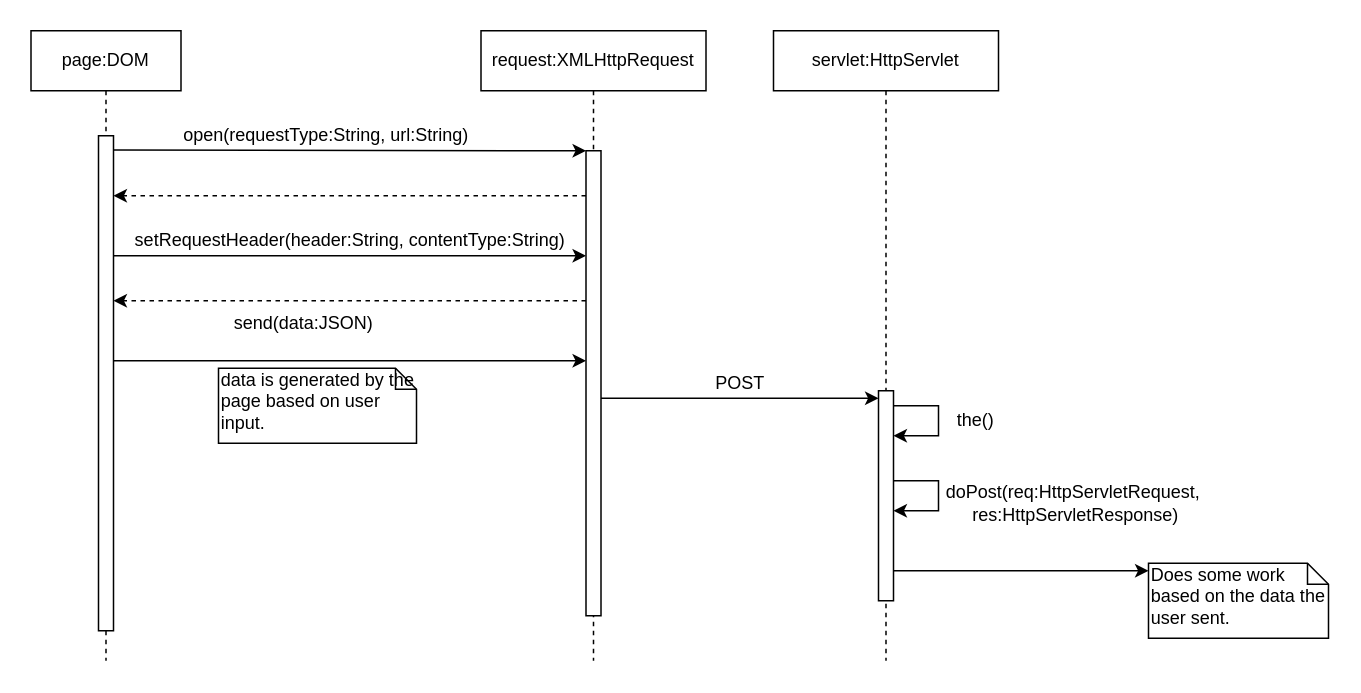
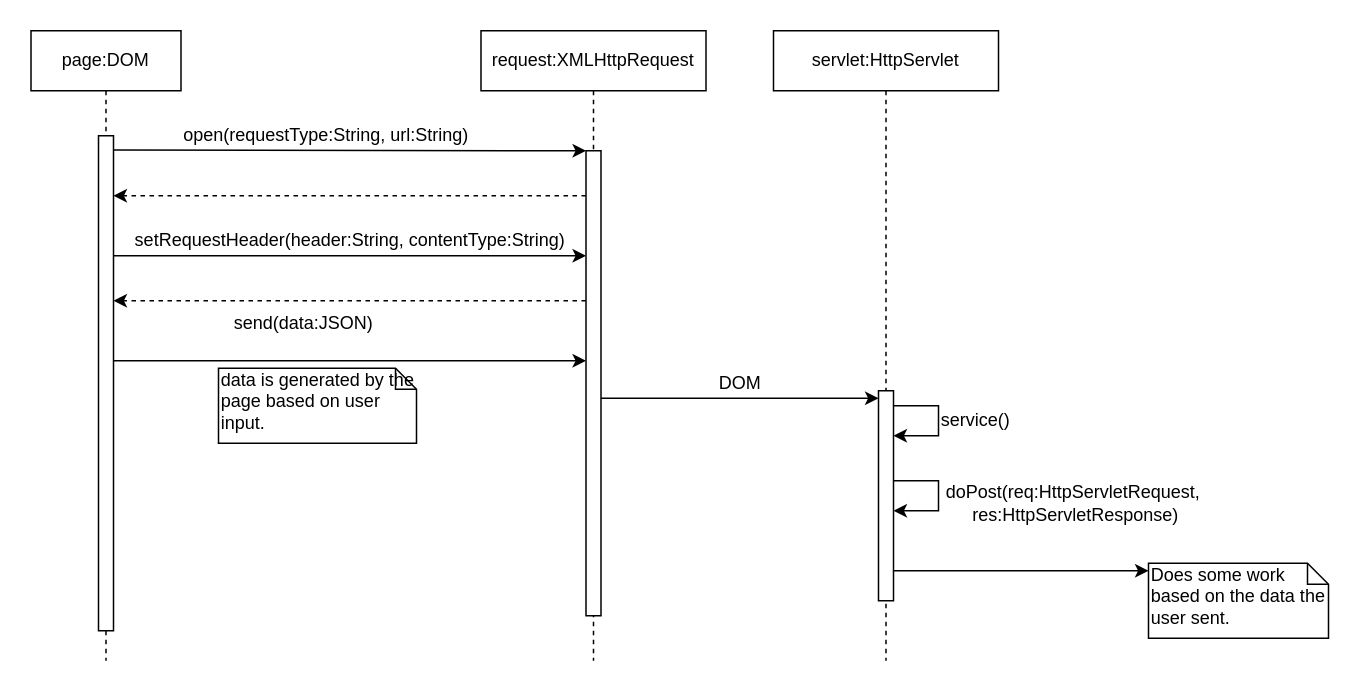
node "POST": label "POST" -> "DOM"
node "the()": label "the()" -> "service()"
